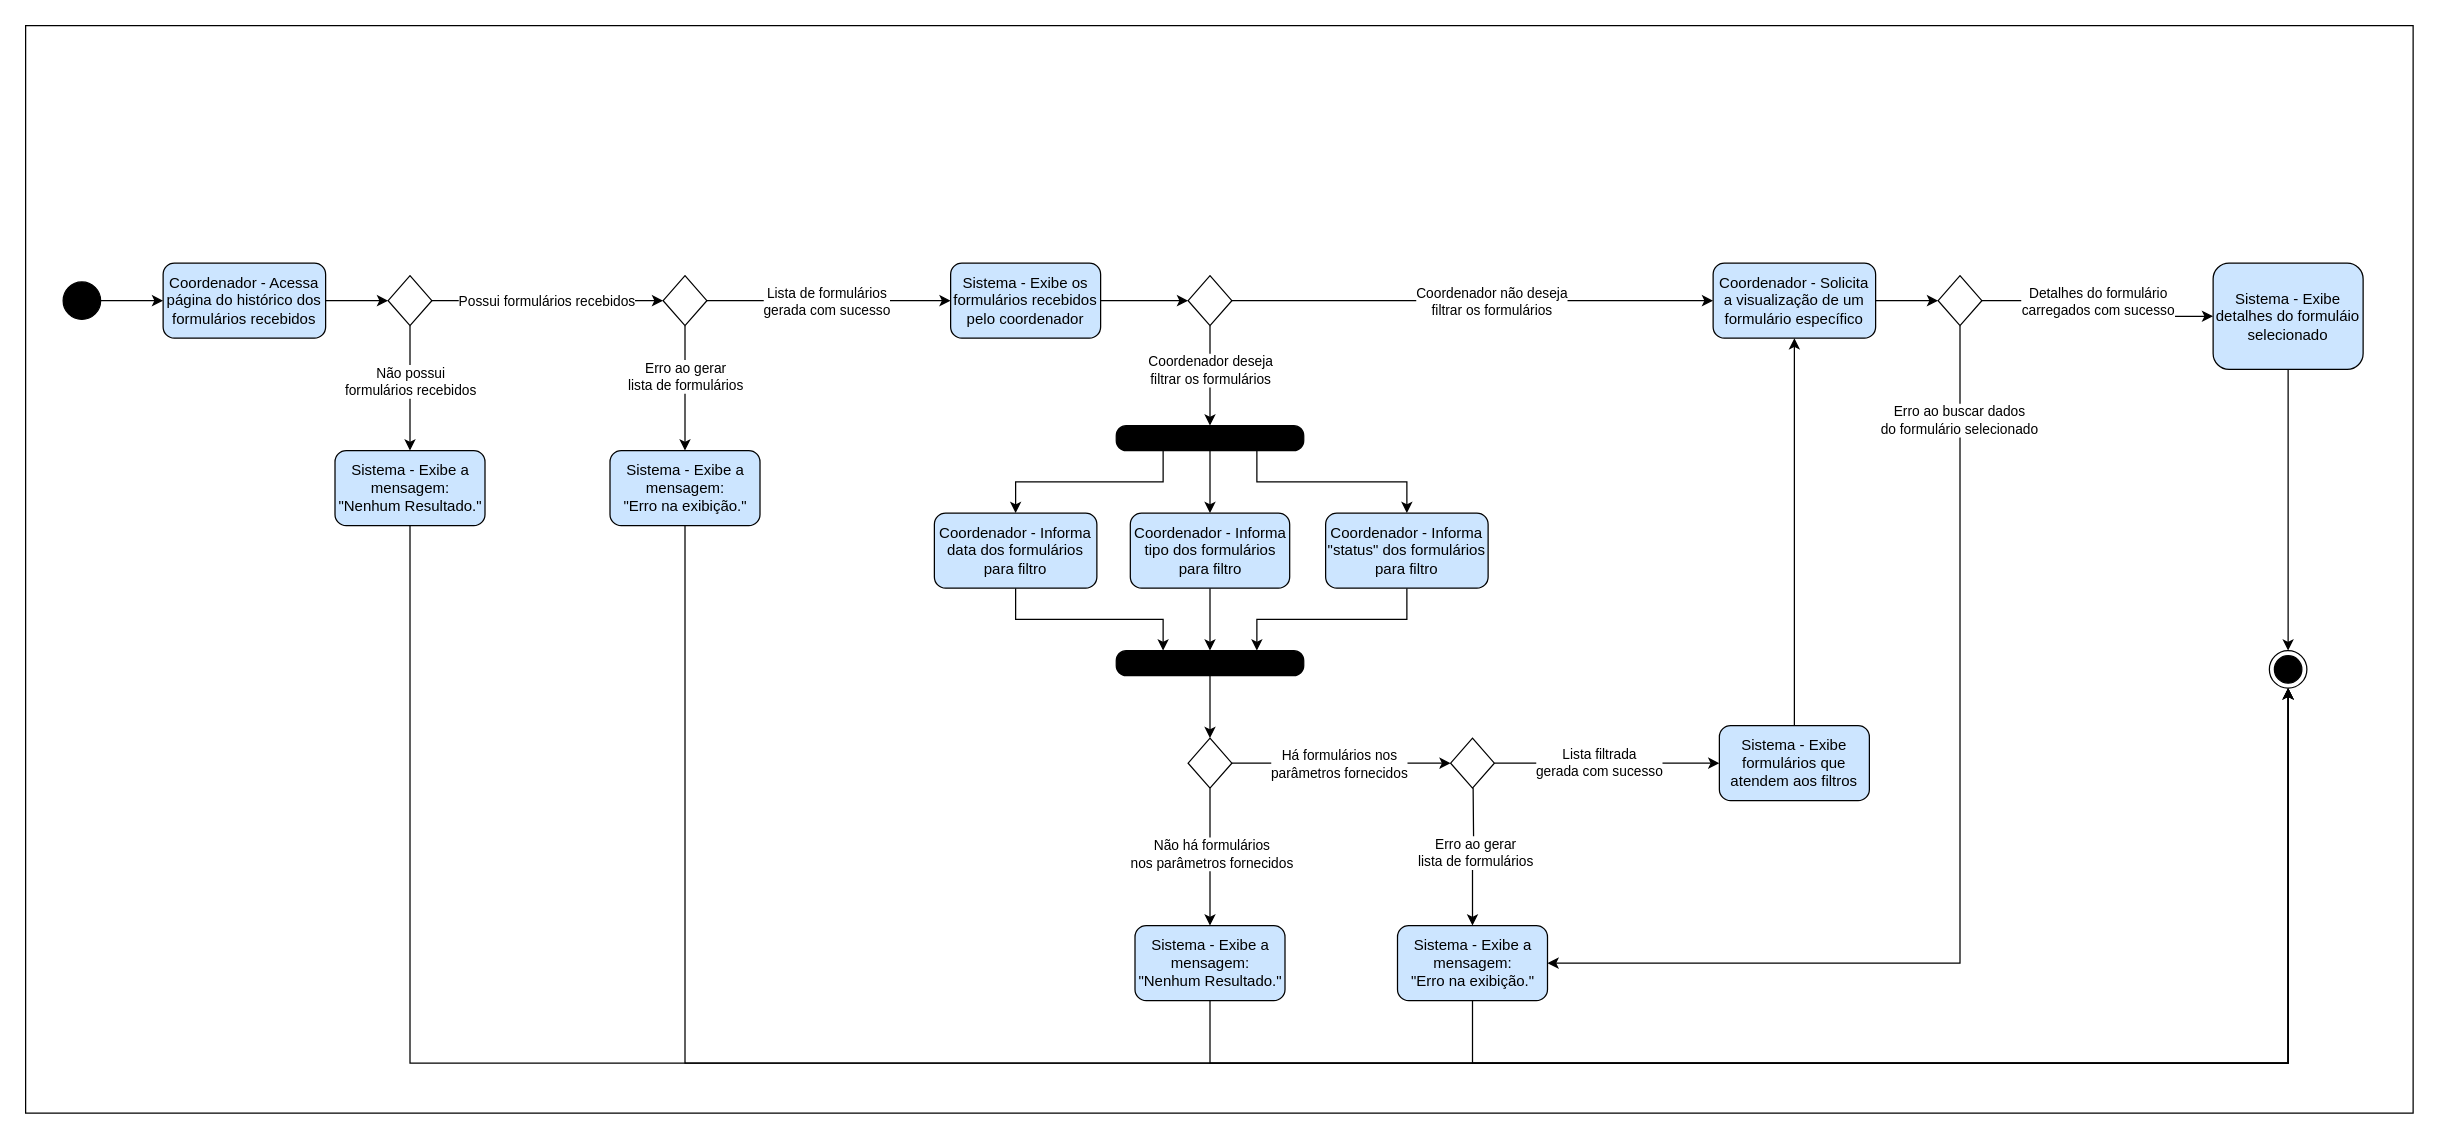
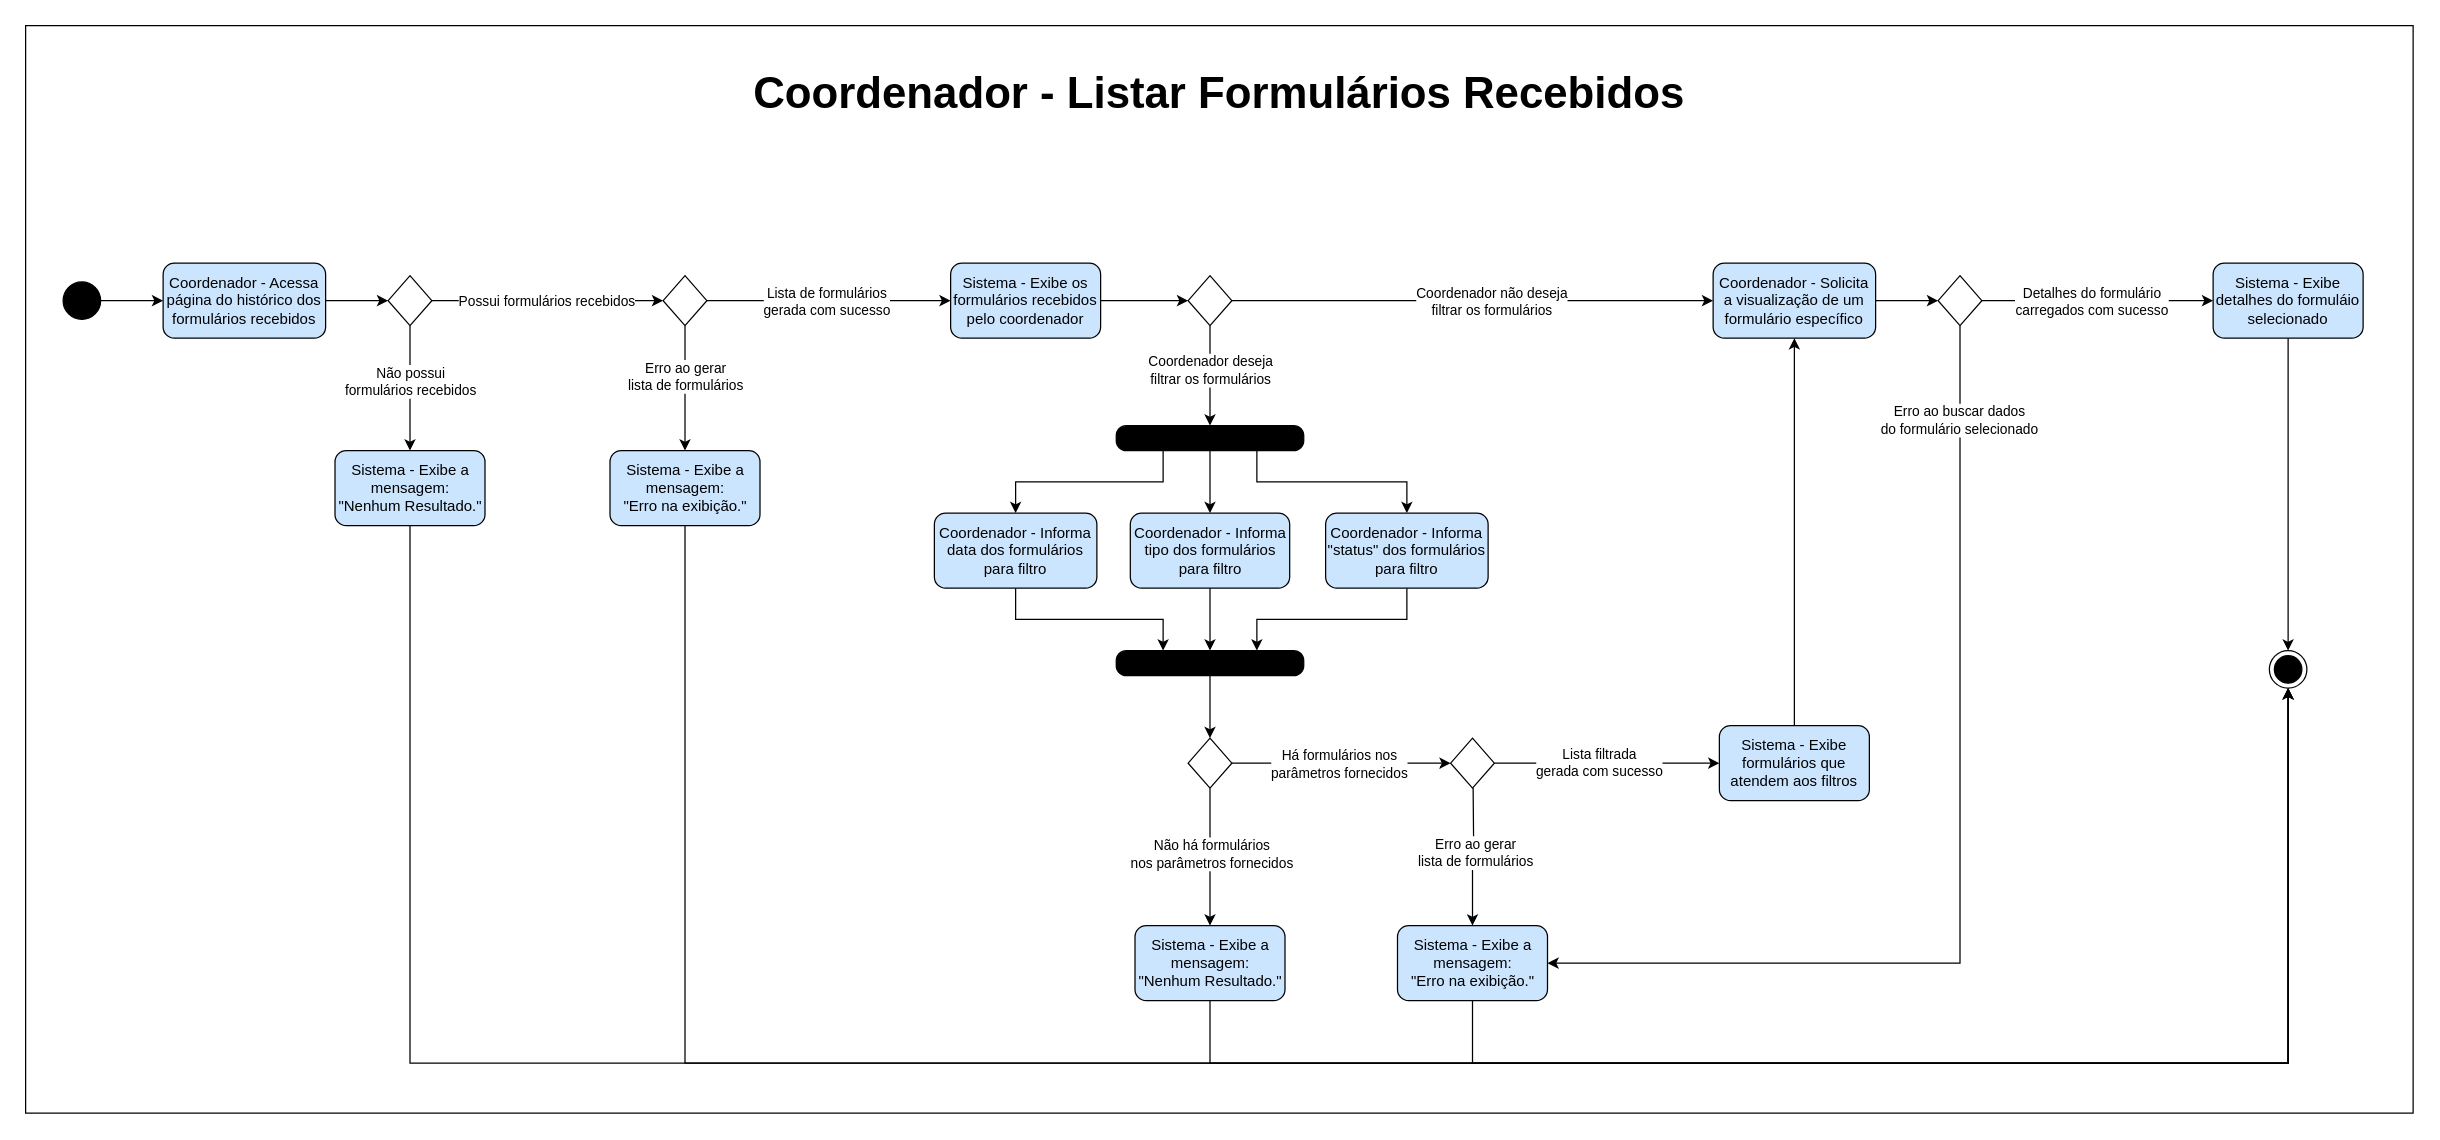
node "Coordenador - Listar Formulários Recebidos": added
node "Sistema - Exibe detalhes do formuláio selecionado": size 150x106 -> 150x75
